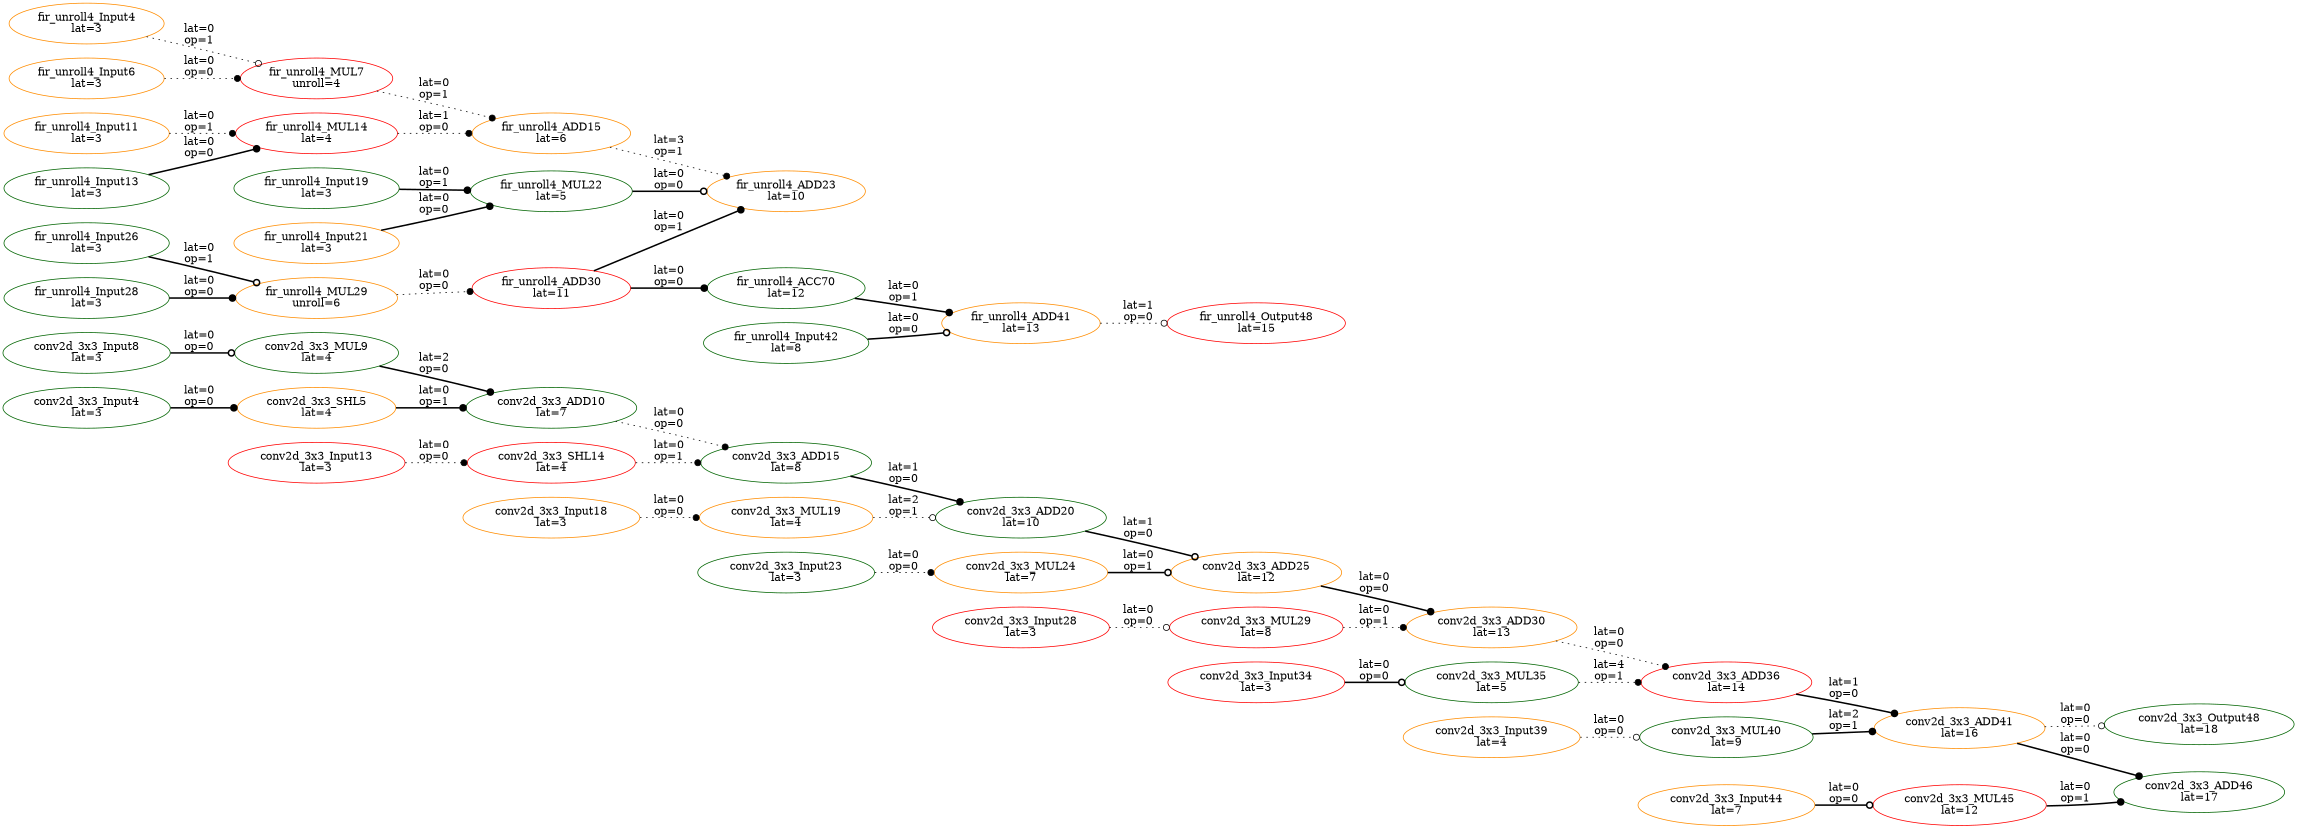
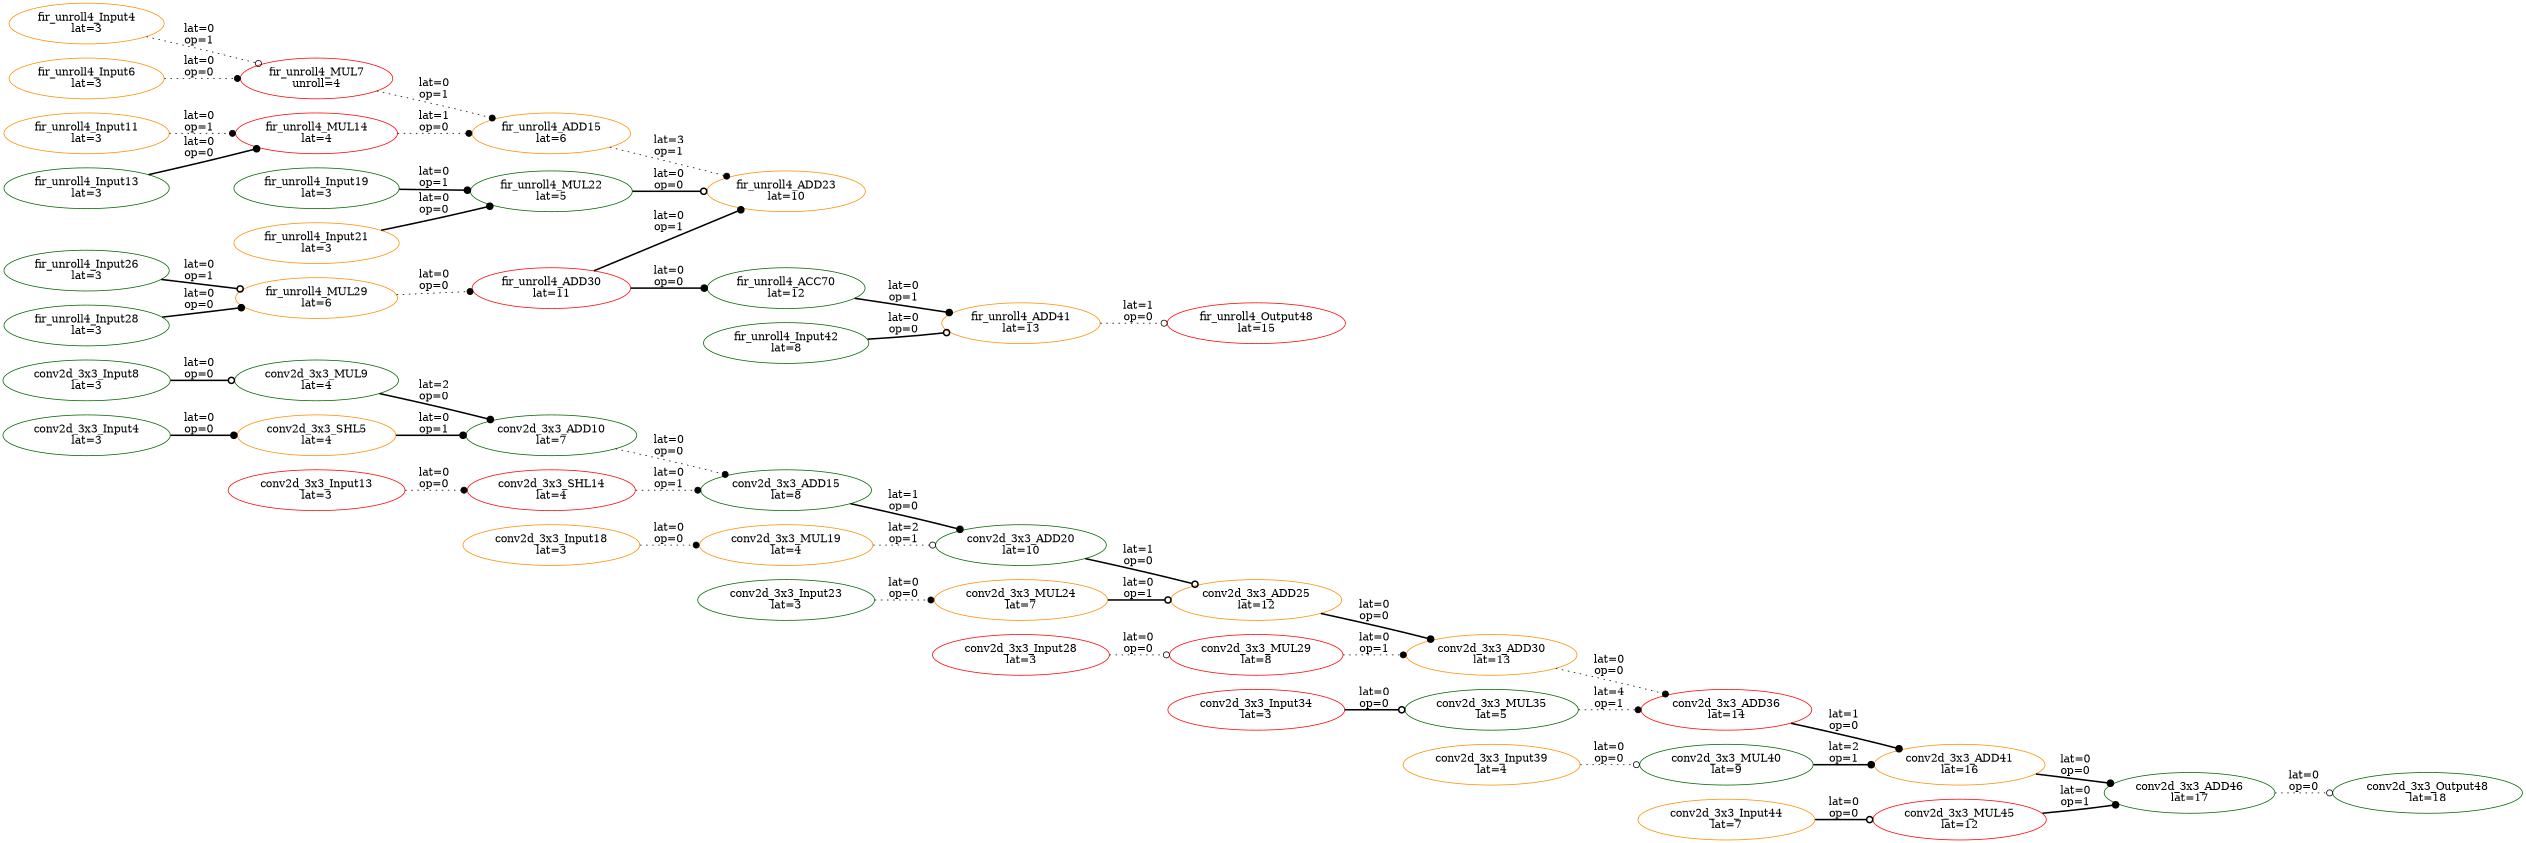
node "fir_unroll4_MUL29 unroll=6": label "fir_unroll4_MUL29 unroll=6" -> "fir_unroll4_MUL29 lat=6"
edge "conv2d_3x3_ADD41 lat=16" -> "conv2d_3x3_Output48 lat=18": now "conv2d_3x3_ADD46 lat=17" -> "conv2d_3x3_Output48 lat=18"
